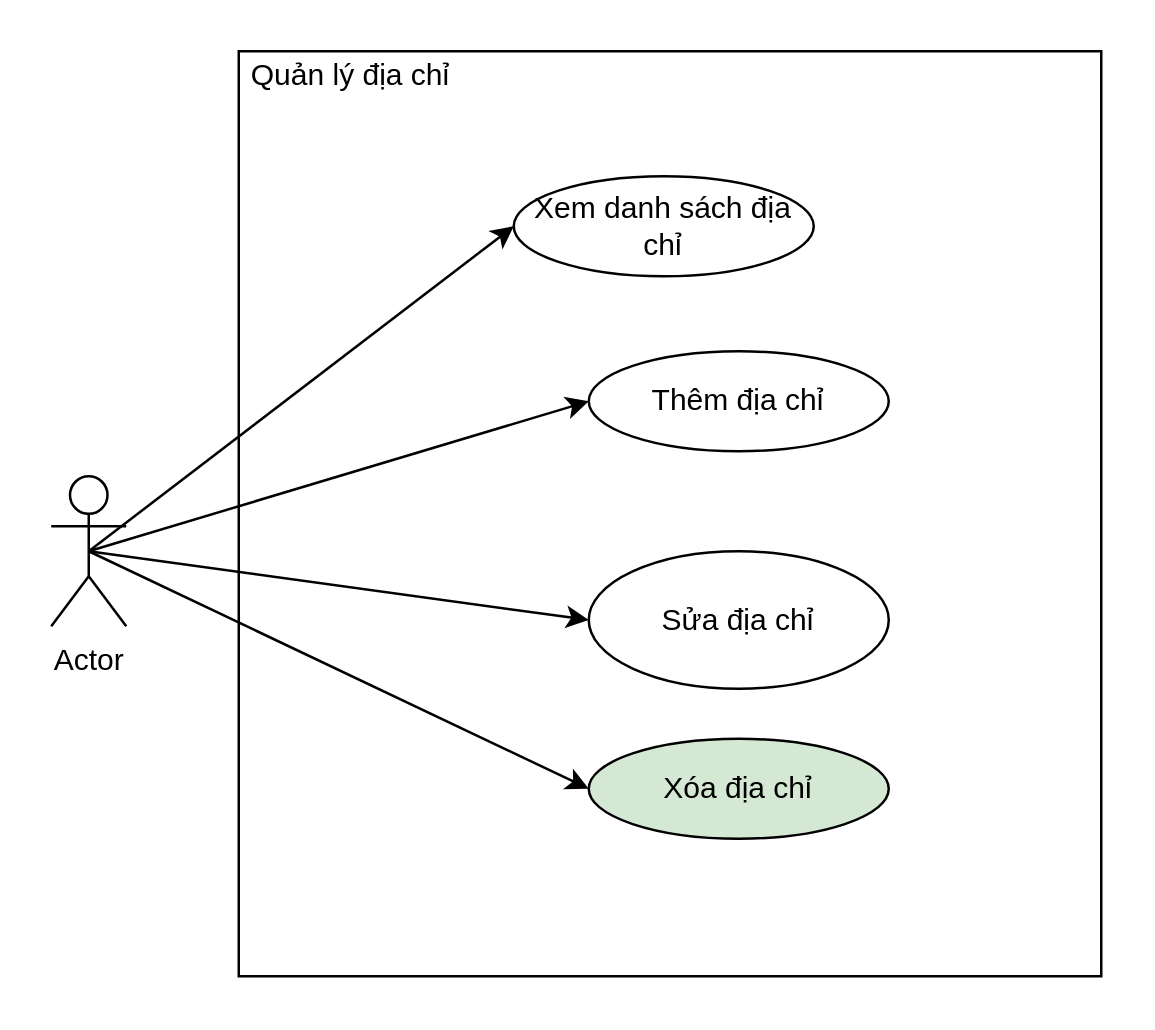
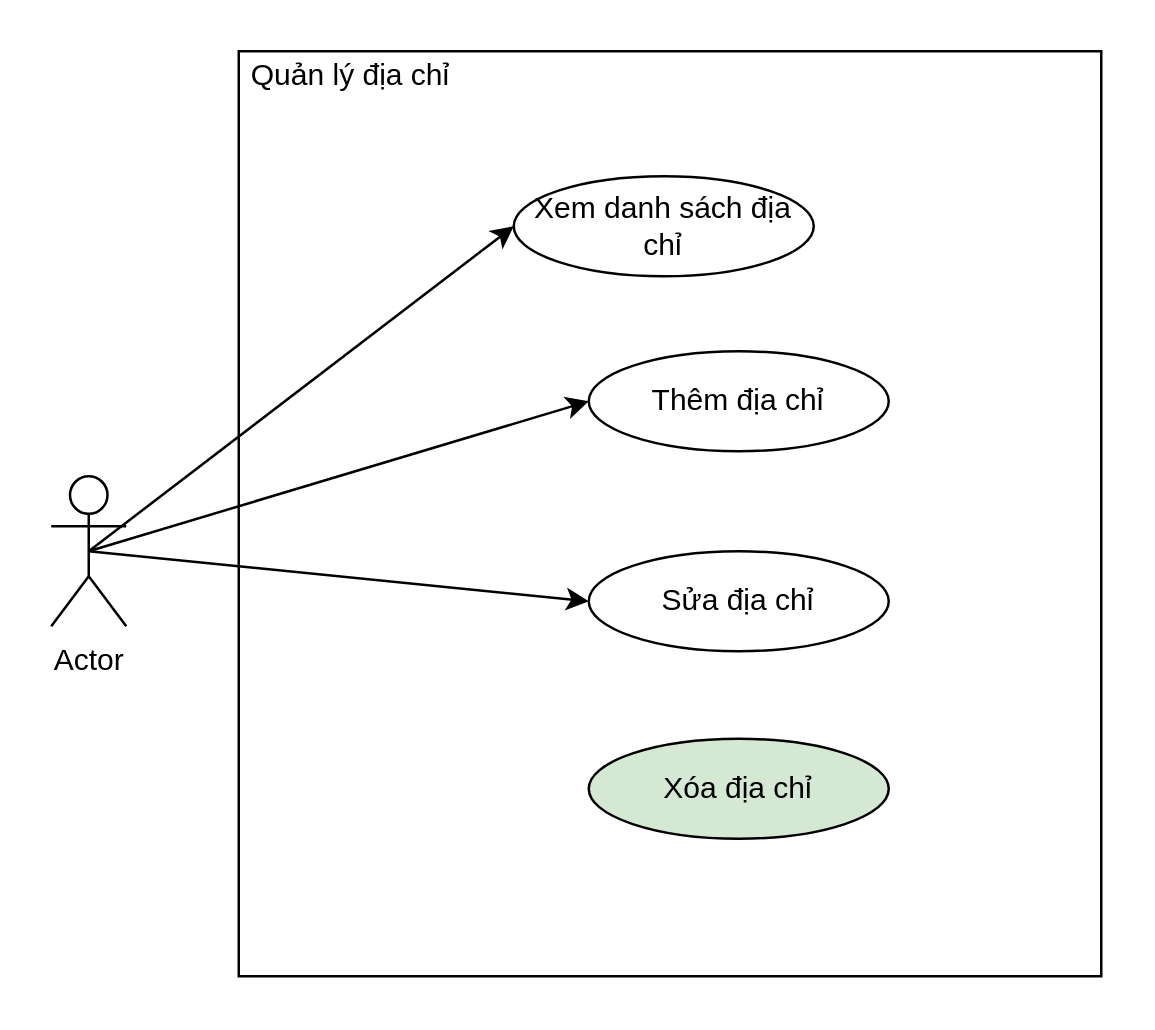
node "Sửa địa chỉ": size 300x138 -> 300x100
edge "Actor" -> "Xóa địa chỉ": removed
